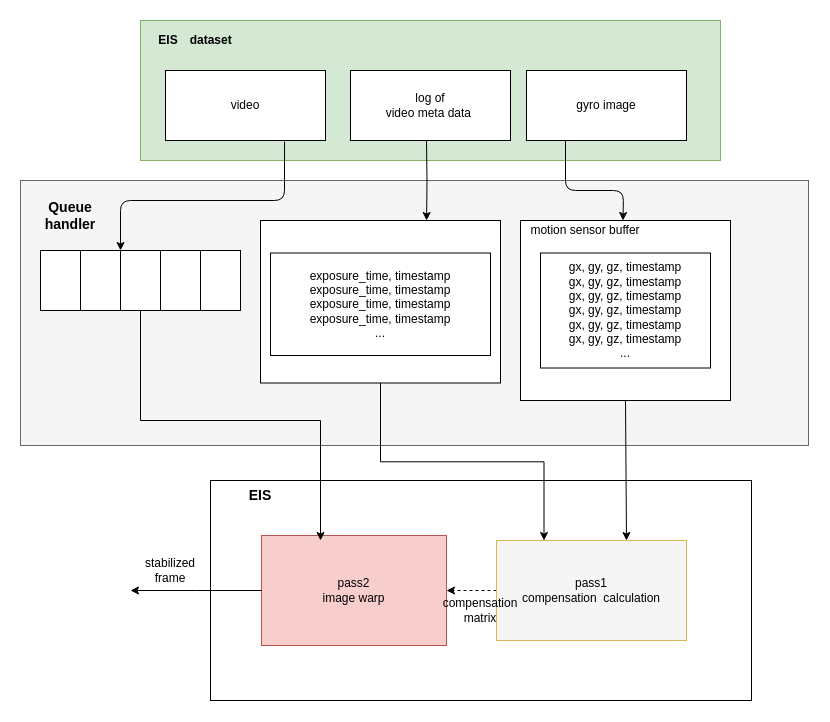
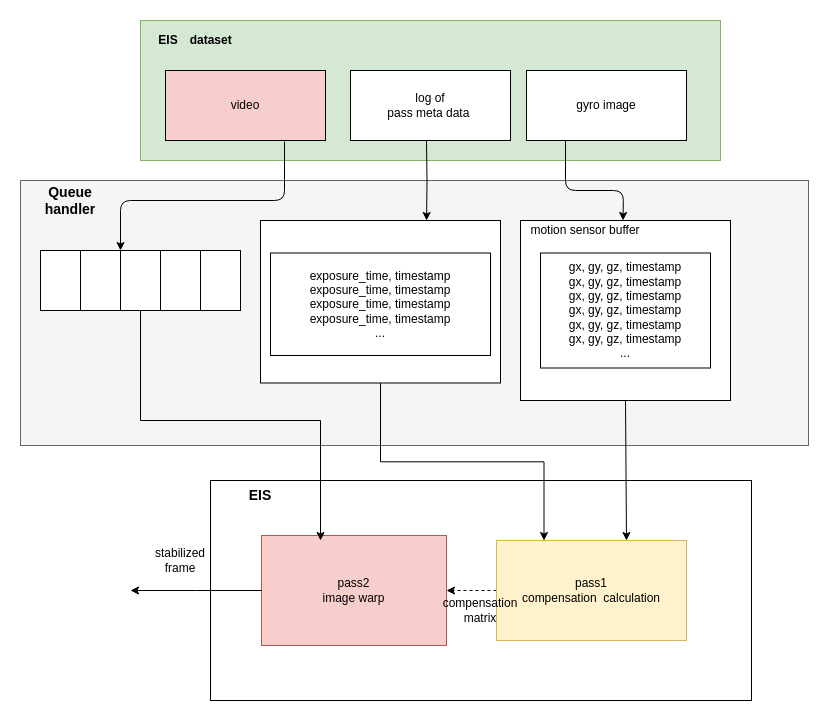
node "video": fillcolor #ffffff -> #f8cecc
node "log of video meta data": label "log of video meta data" -> "log of pass meta data"
node "Queue handler": moved (71, 216) -> (71, 201)
node "stabilized frame": moved (171, 571) -> (181, 561)
node "pass1 compensation calculation": fillcolor #f5f5f5 -> #fff2cc
